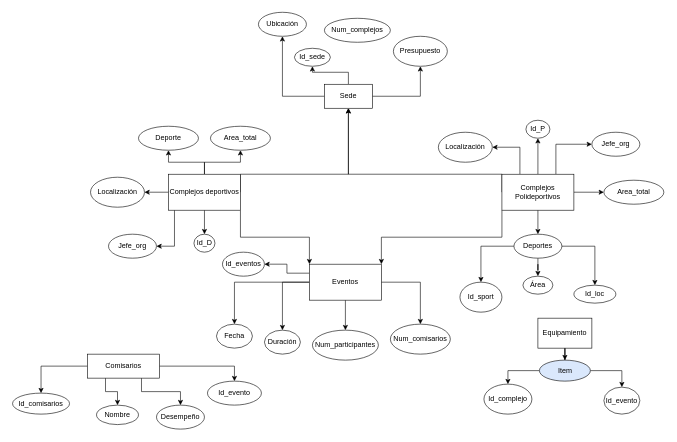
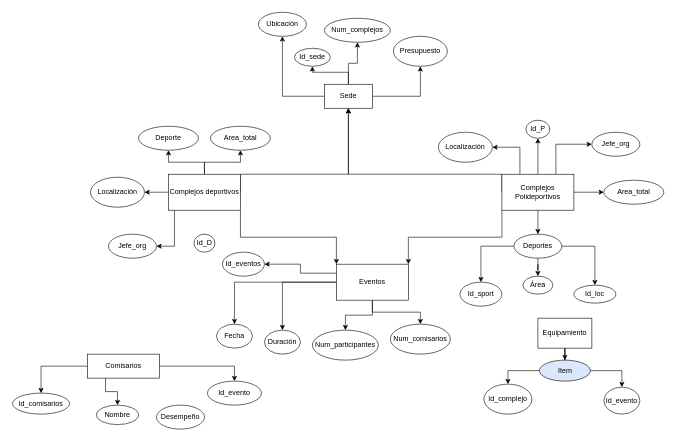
edge "Sede" -> "Num_complejos": added
edge "Complejos deportivos" -> "Id_D": removed
node "Eventos": moved (345, 282) -> (372, 282)
node "Id_sport": size 42x30 -> 42x24
edge "Comisarios" -> "Desempeño": removed
